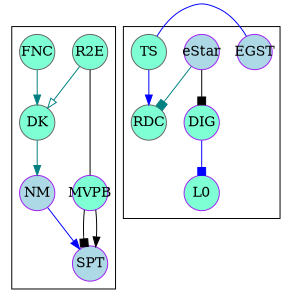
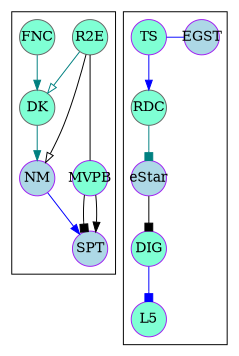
node "TS": color gray40 -> purple
edge "eStar" -> "RDC": reversed
edge "R2E" -> "NM": added
node "L0": label "L0" -> "L5"
